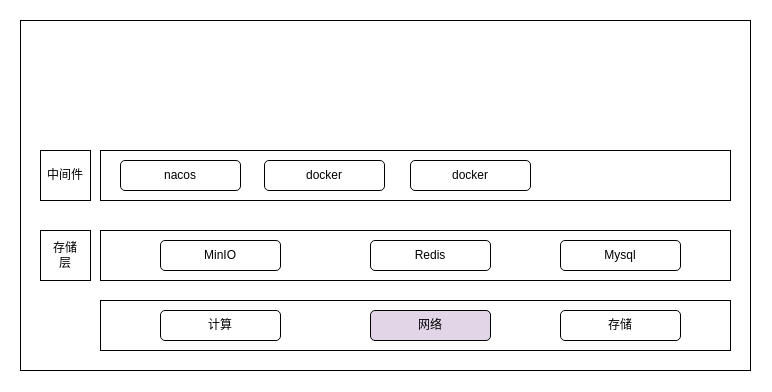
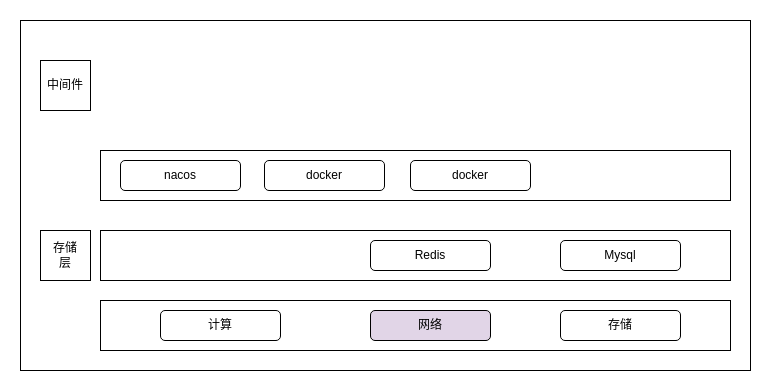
node "中间件": moved (66, 176) -> (66, 86)
node "MinIO": removed
